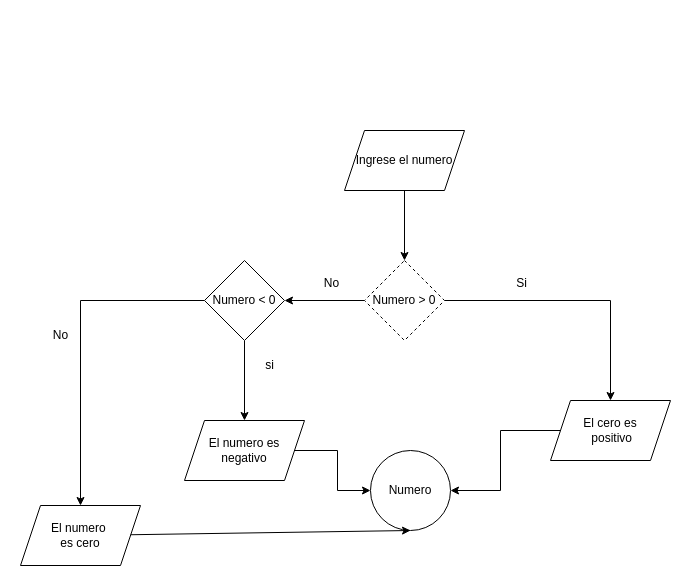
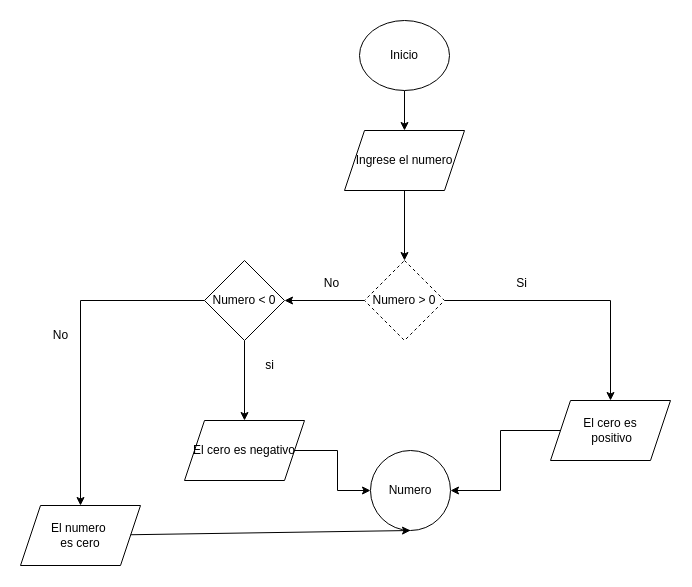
node "Inicio": added
edge "Inicio" -> "Ingrese el numero": added
node "El numero es negativo": label "El numero es negativo" -> "El cero es negativo"
